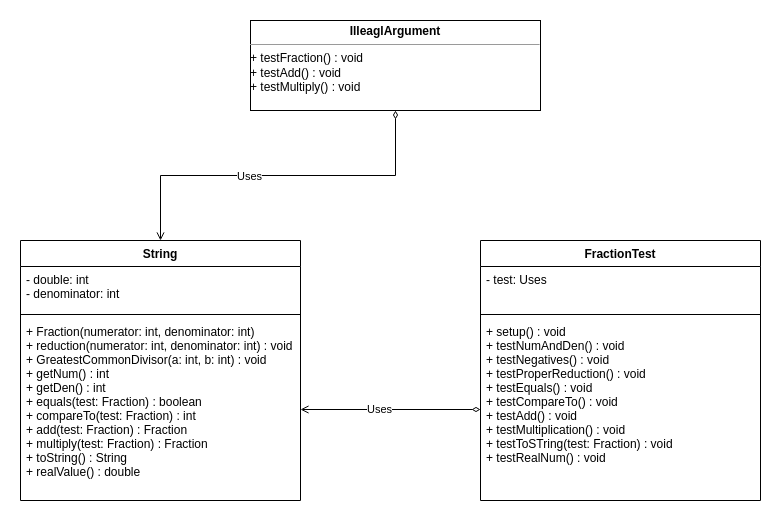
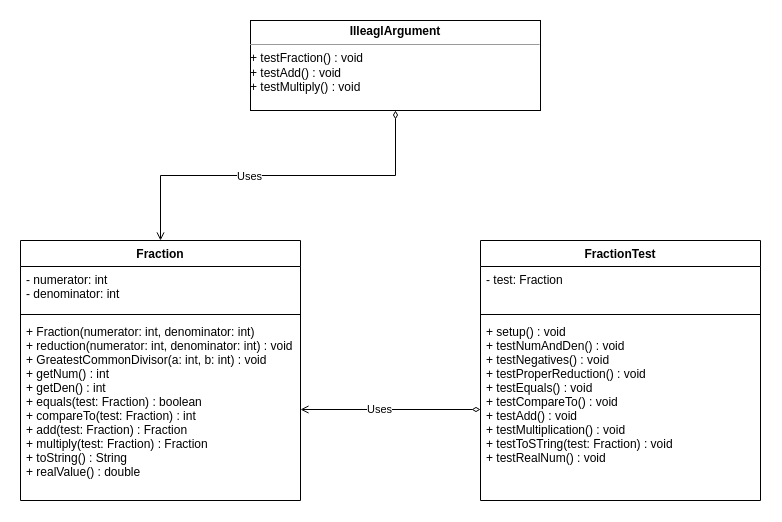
node "String": label "String" -> "Fraction"
node "- double: int - denominator: int": label "- double: int - denominator: int" -> "- numerator: int - denominator: int"
node "- test: Uses": label "- test: Uses" -> "- test: Fraction"
